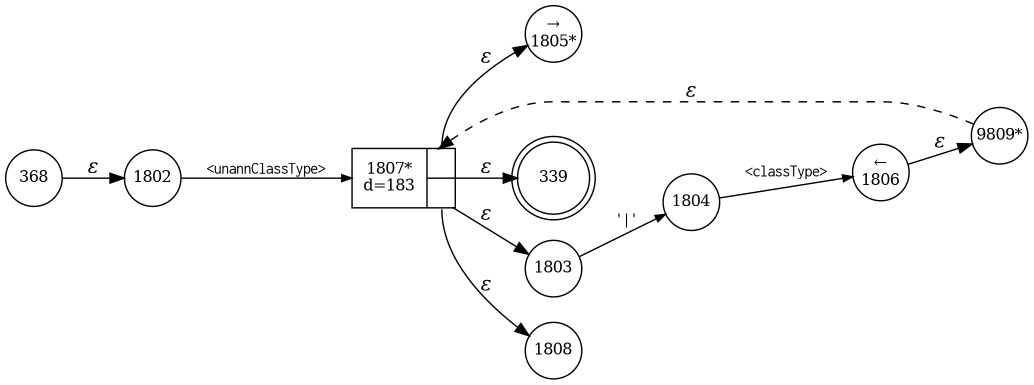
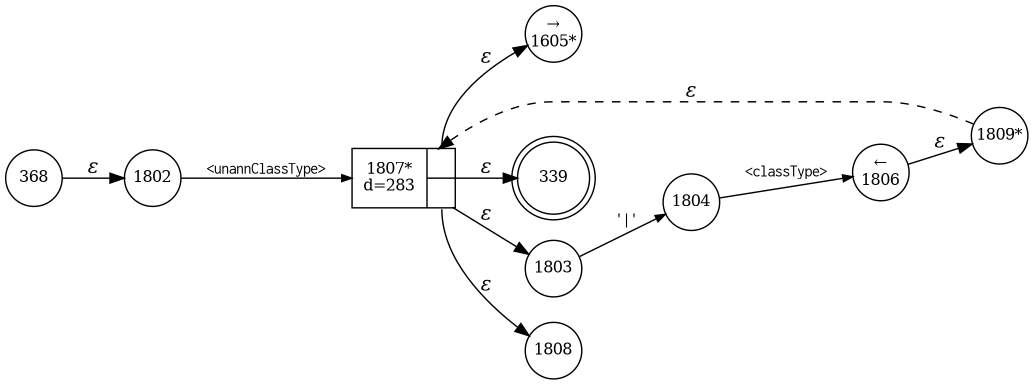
node "→ 1805*": label "→ 1805*" -> "→ 1605*"
node "9809*": label "9809*" -> "1809*"
node "1807*": text "d=183" -> "d=283"
